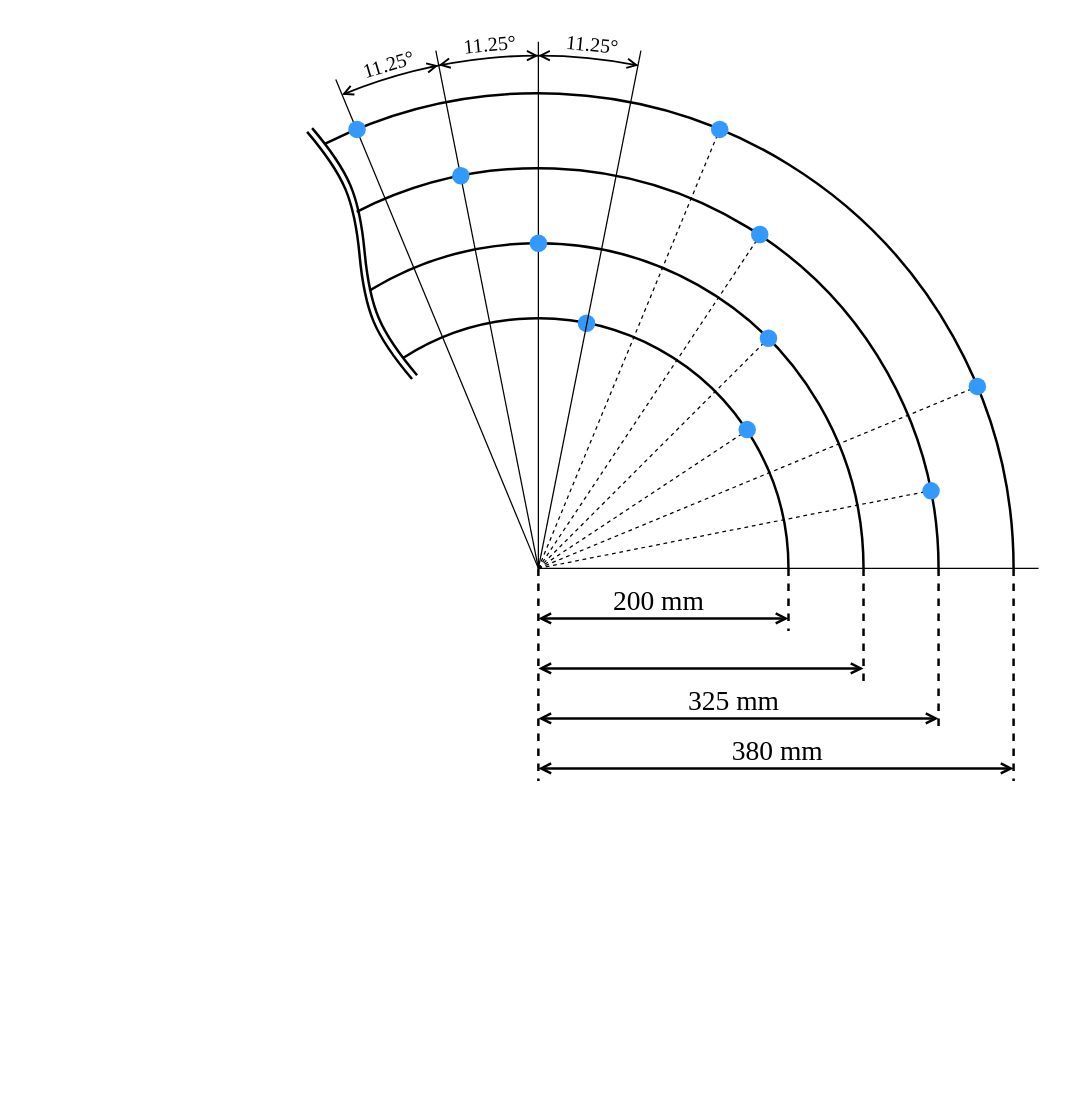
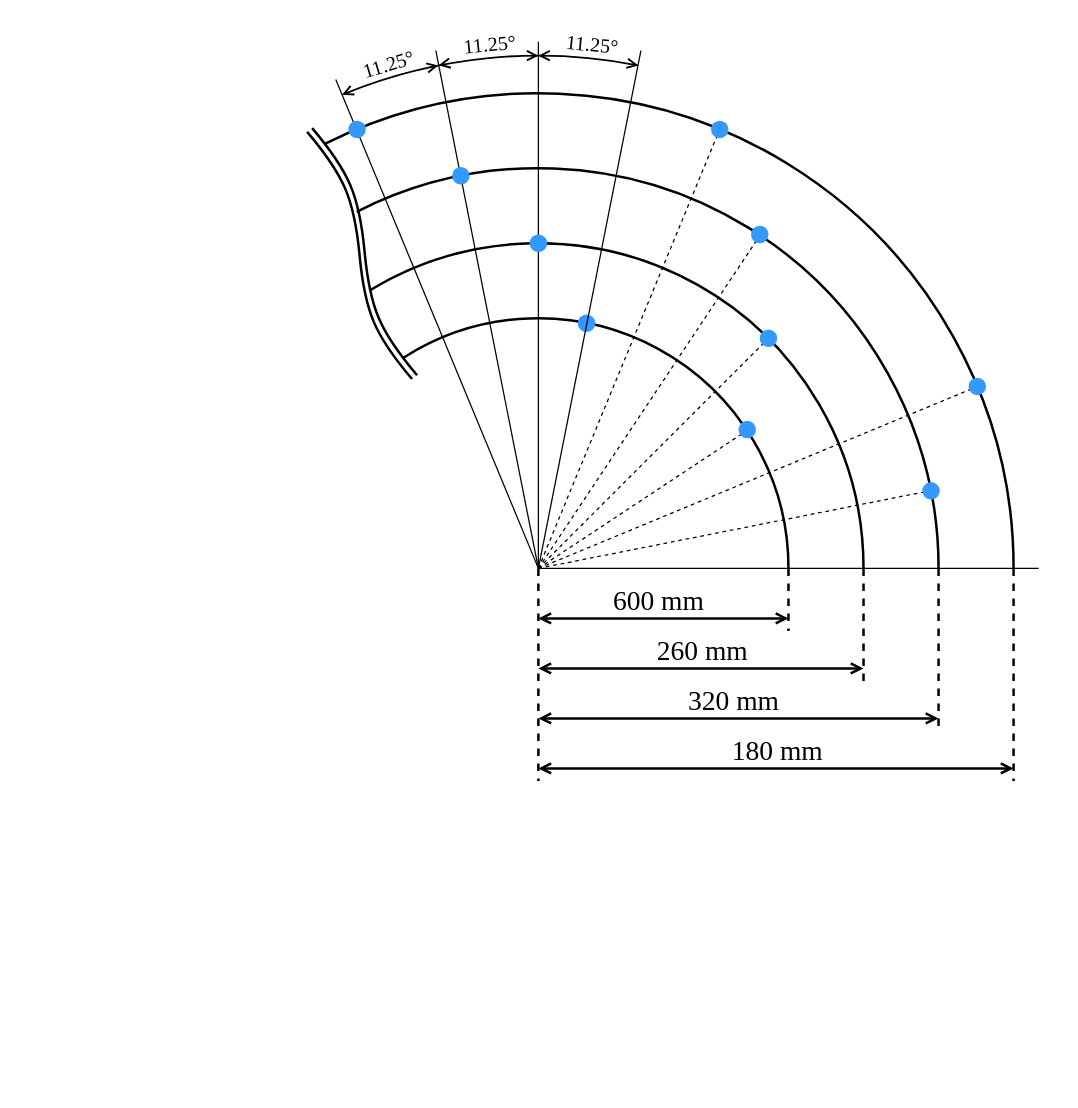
node "200 mm": label "200 mm" -> "600 mm"
node "260 mm": added
node "325 mm": label "325 mm" -> "320 mm"
node "380 mm": label "380 mm" -> "180 mm"
